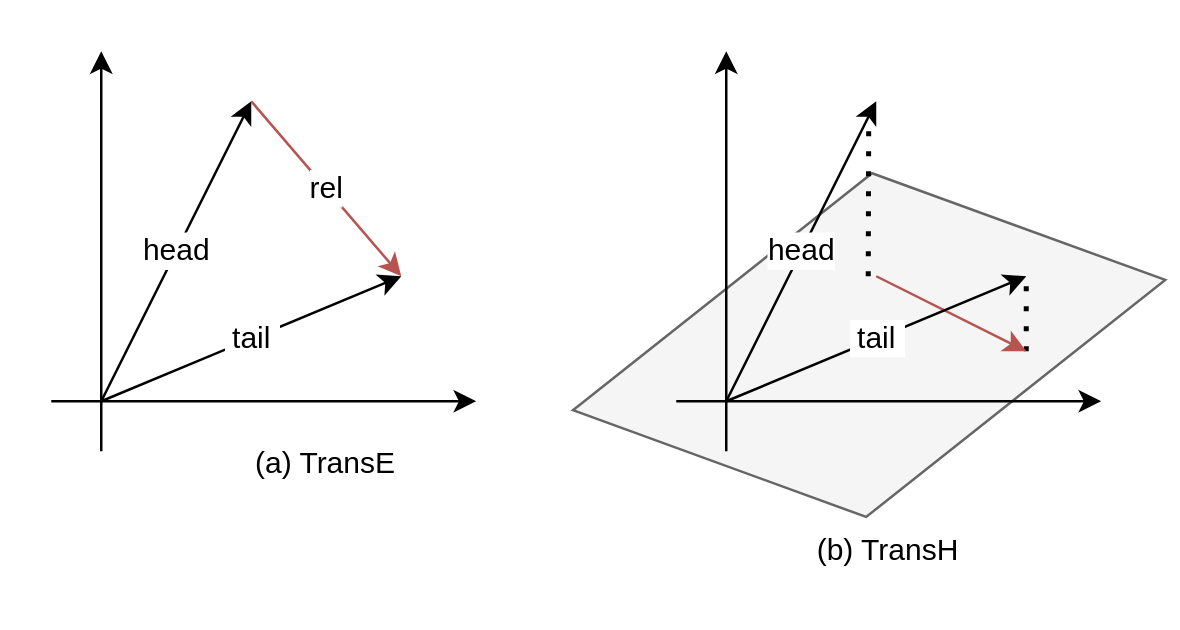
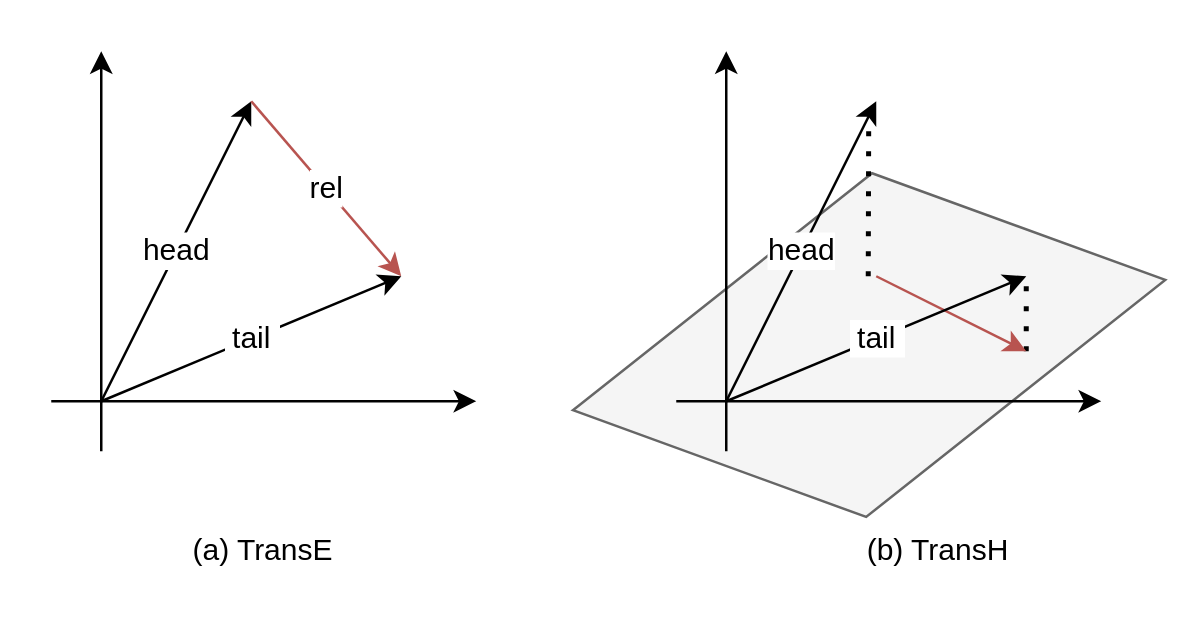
node "(a) TransE": moved (326, 464) -> (264, 551)
node "(b) TransH": moved (889, 551) -> (939, 551)
